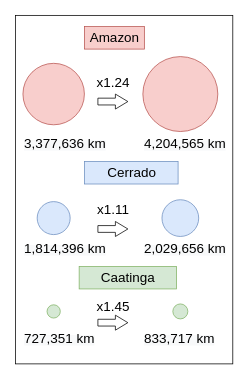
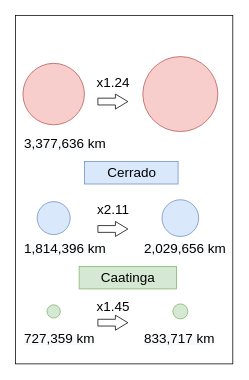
node "Amazon": removed
node "4,204,565 km": removed
node "x1.11": label "x1.11" -> "x2.11"
node "727,351 km": label "727,351 km" -> "727,359 km"
